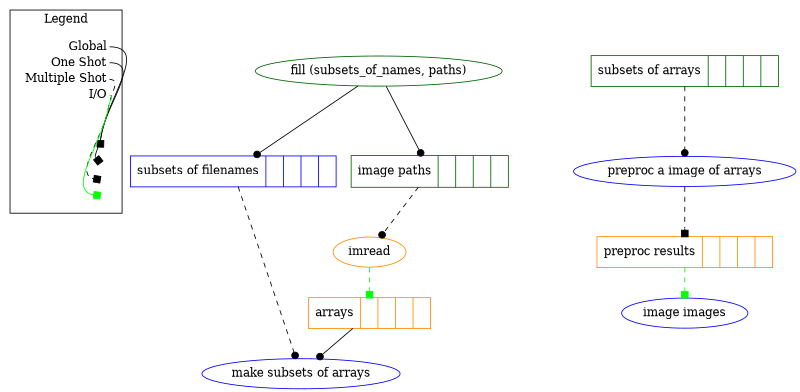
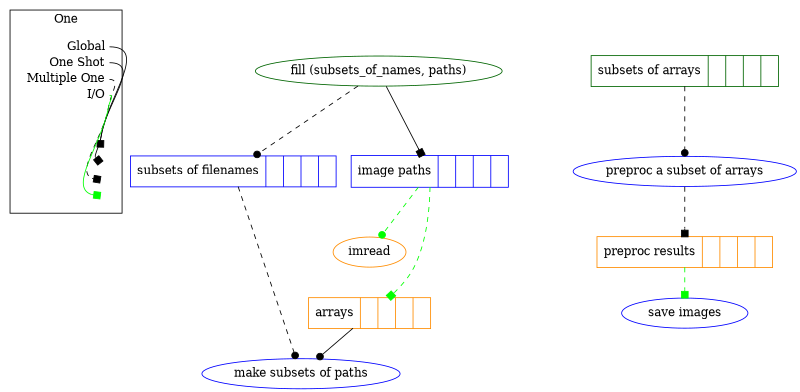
cluster "Legend": label "Legend" -> "One"
node "Global": text "Multiple Shot" -> "Multiple One"
edge "fill (subsets_of_names, paths)" -> "image paths": arrowhead dot -> box
edge "fill (subsets_of_names, paths)" -> "subsets of filenames": style filled -> dashed
node "image paths": color darkgreen -> blue
node "preproc a image of arrays": label "preproc a image of arrays" -> "preproc a subset of arrays"
edge "image paths" -> "imread": color Black -> Green
edge "imread" -> "arrays": now "image paths" -> "arrays"
node "image images": label "image images" -> "save images"
node "make subsets of arrays": label "make subsets of arrays" -> "make subsets of paths"
